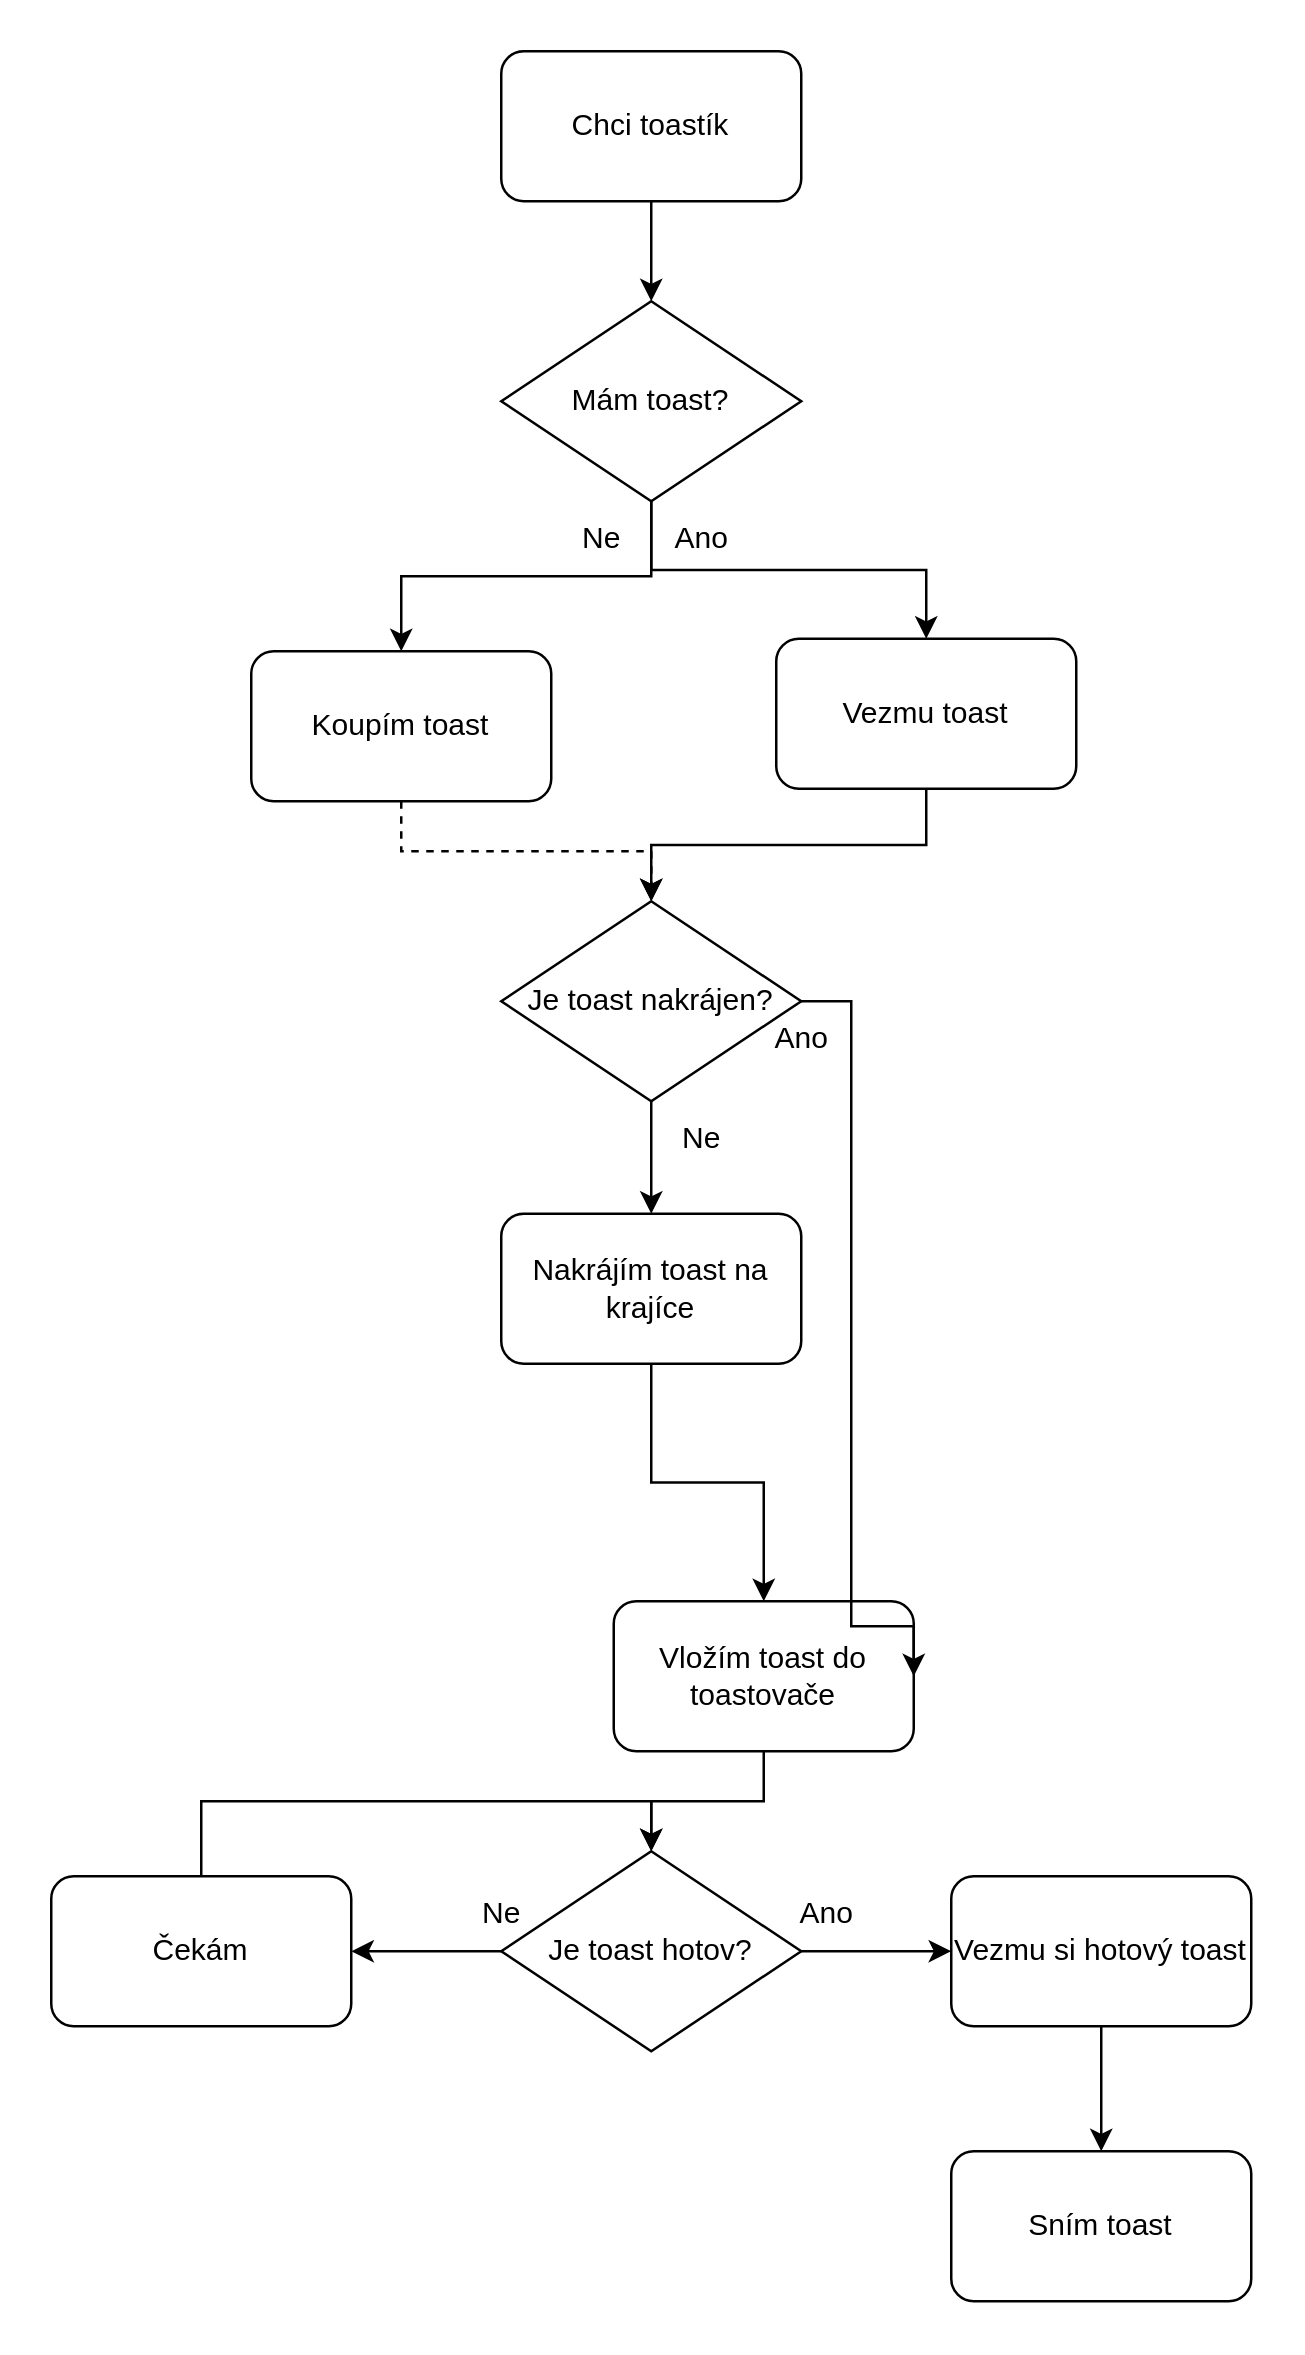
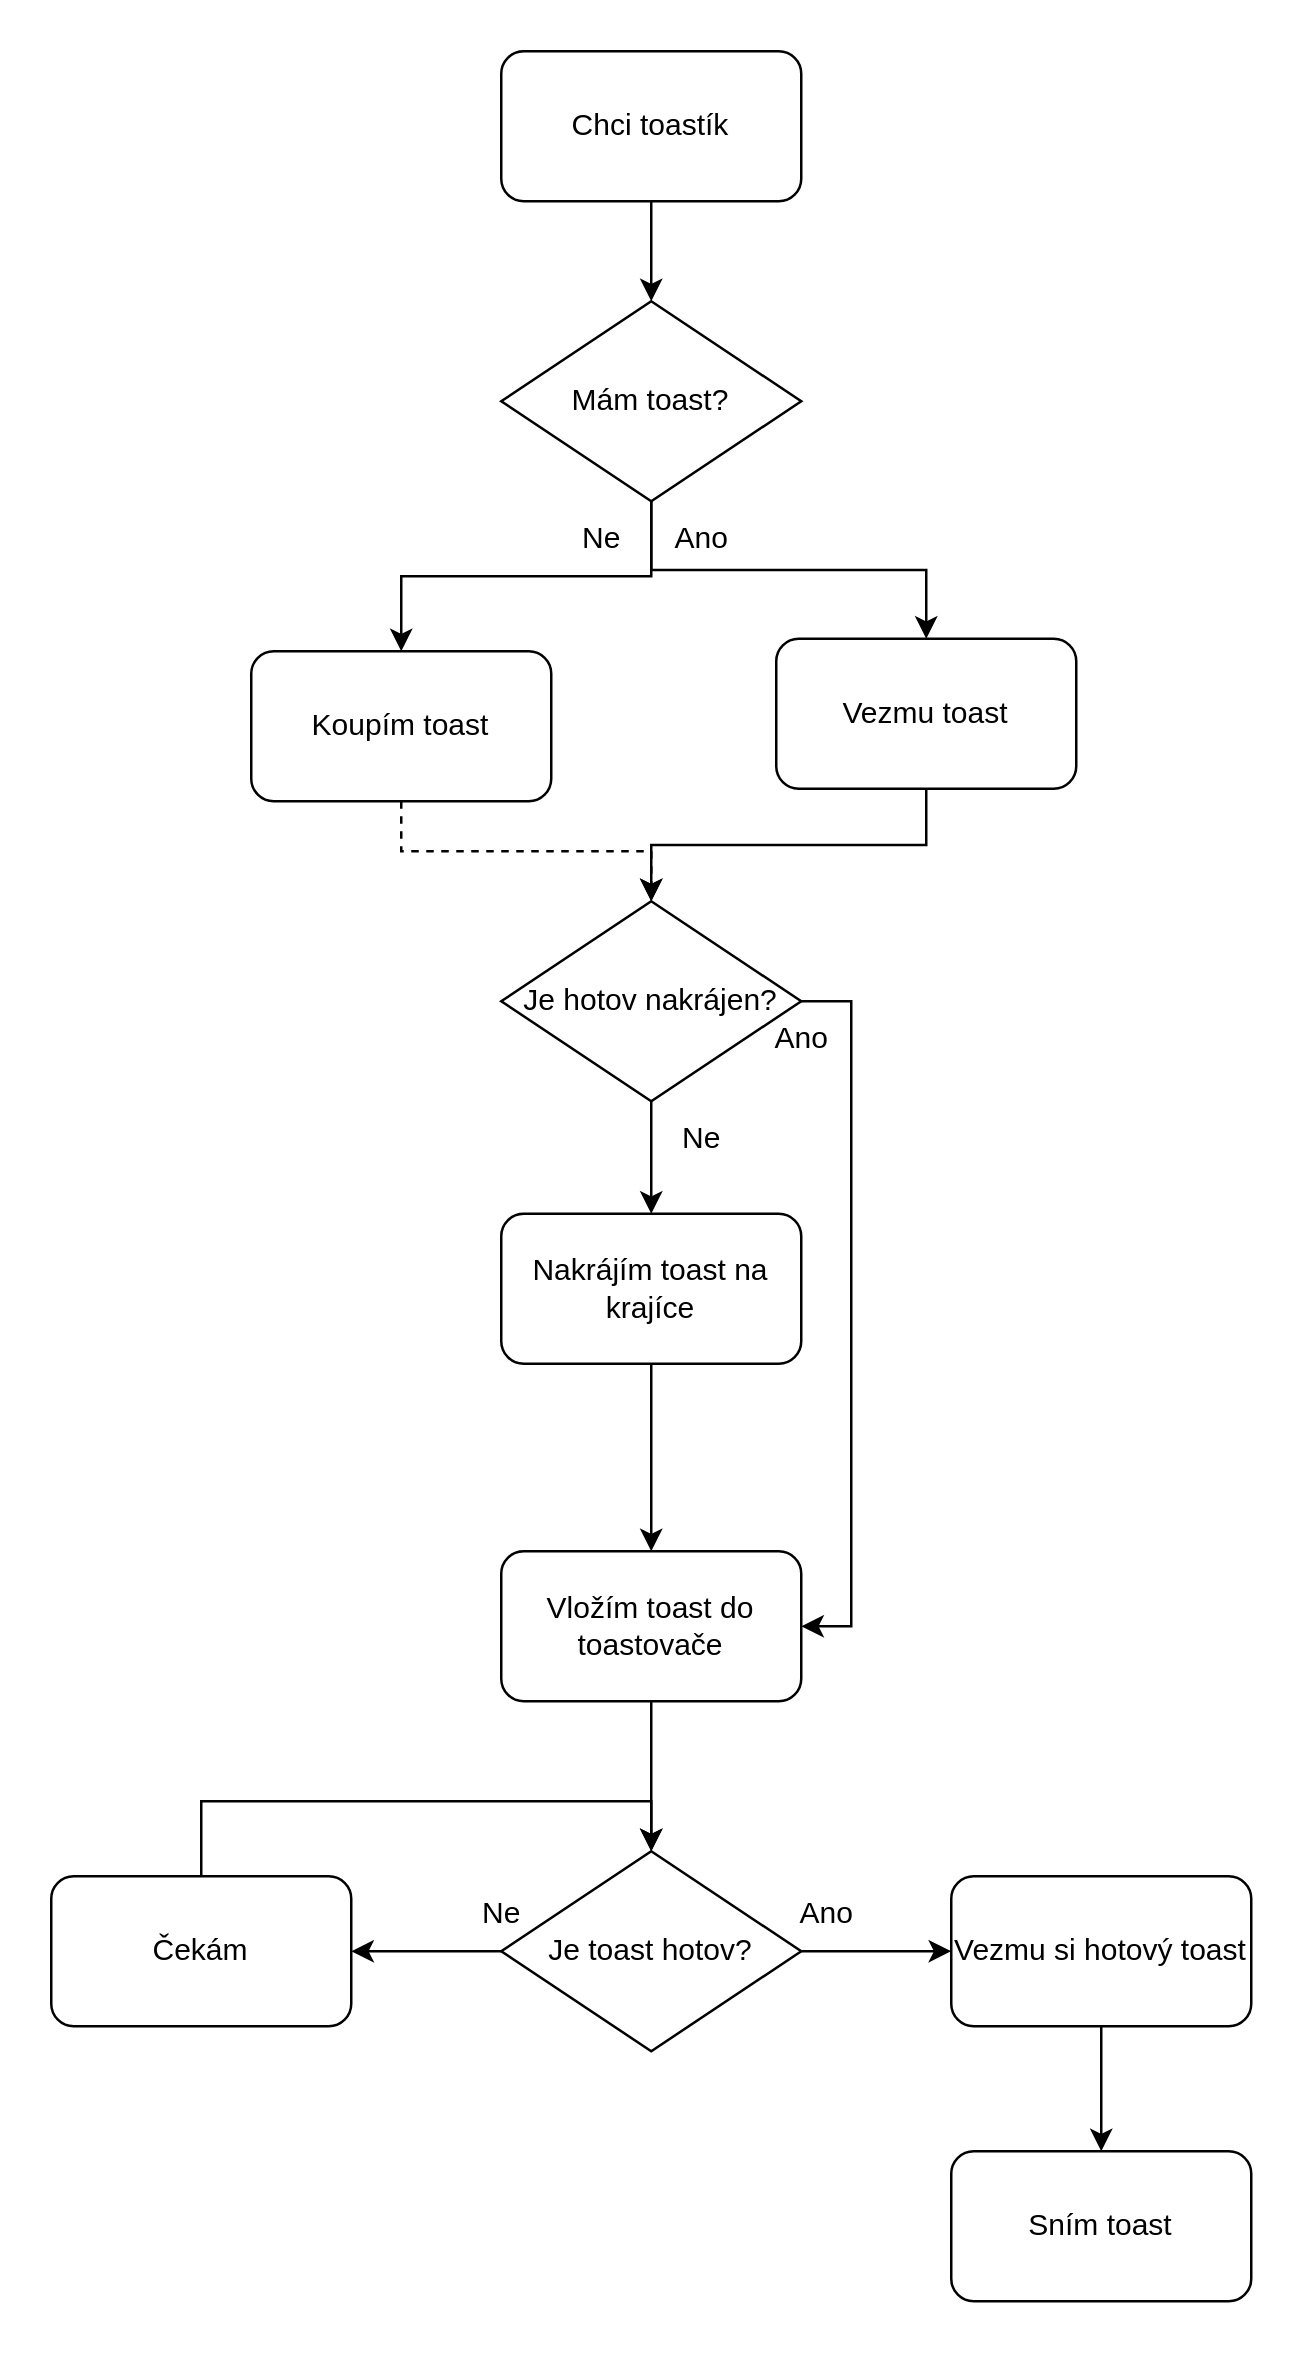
node "Je toast nakrájen?": label "Je toast nakrájen?" -> "Je hotov nakrájen?"
node "Vložím toast do toastovače": moved (764, 1676) -> (651, 1626)
